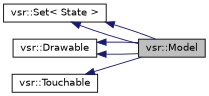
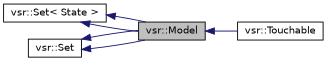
node "vsr::Drawable": label "vsr::Drawable" -> "vsr::Set"
edge "vsr::Model" -> "vsr::Touchable": reversed
